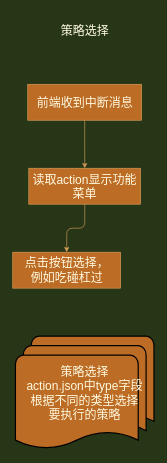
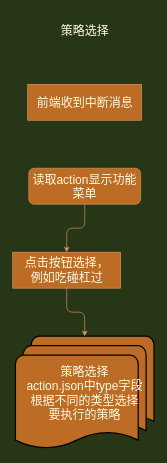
edge "前端收到中断消息" -> "读取action显示功能菜单": removed
node "读取action显示功能菜单": shape rectangle -> rounded rectangle
edge "点击按钮选择， 例如吃碰杠过" -> "策略选择 action.json中type字段根据不同的类型选择要执行的策略": added
